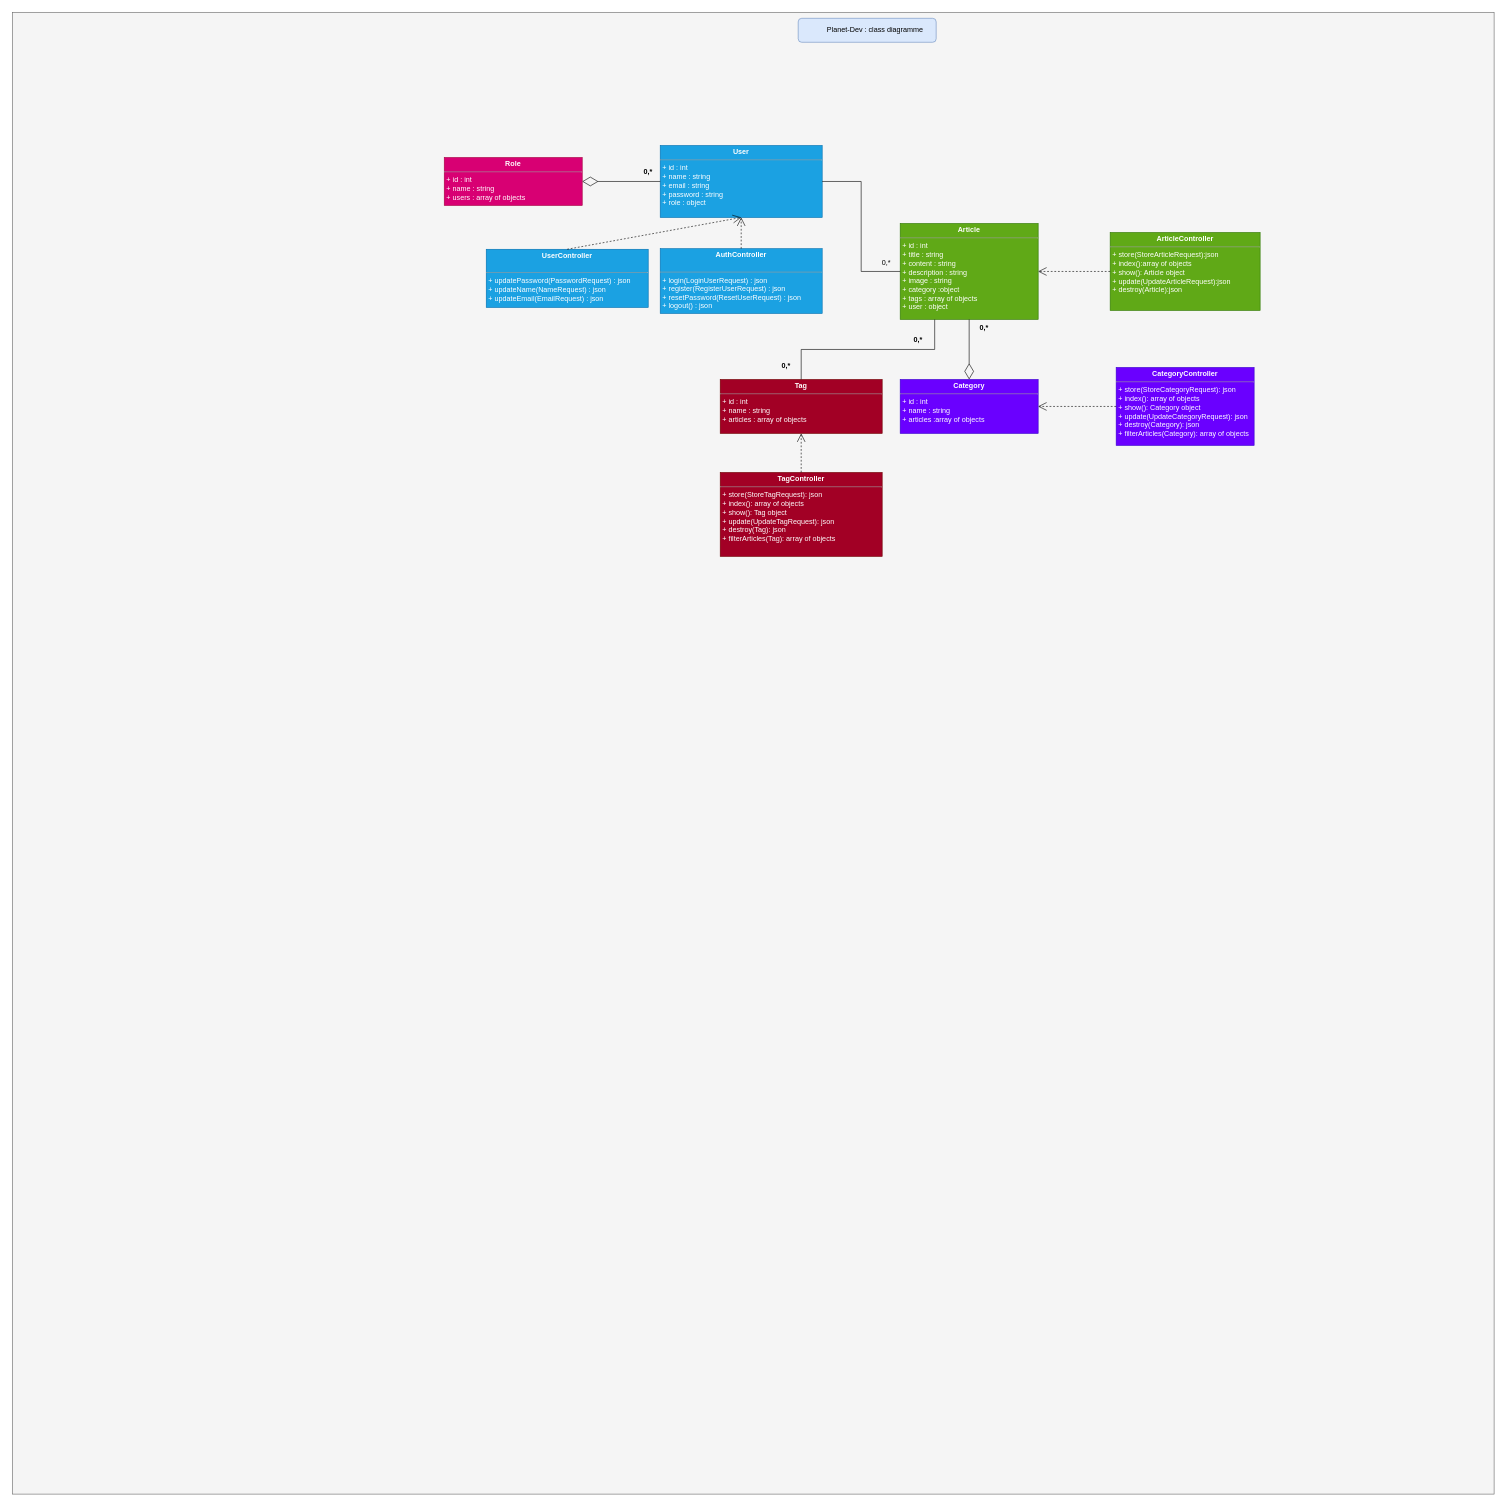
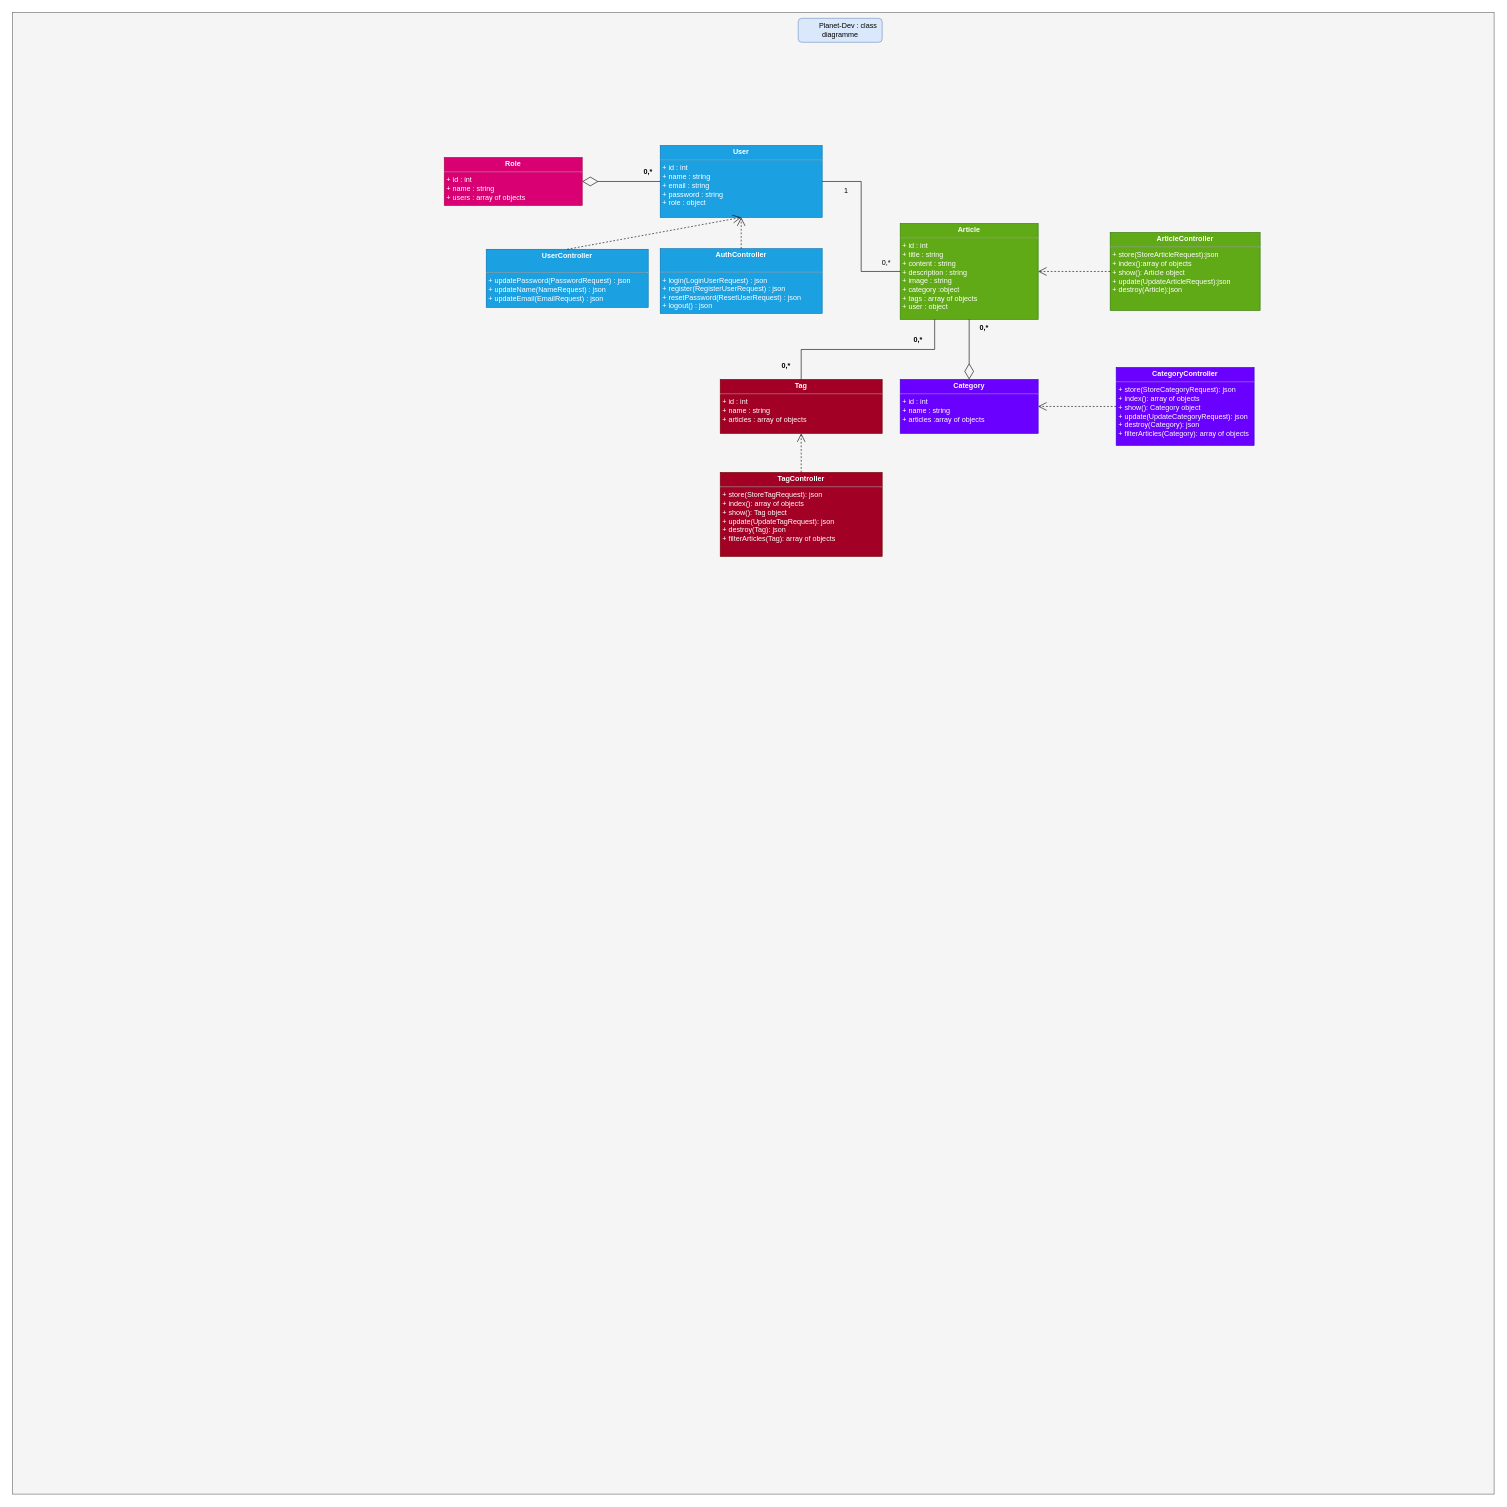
node "Planet-Dev : class diagramme": size 138x24 -> 84x24
node "1": added
